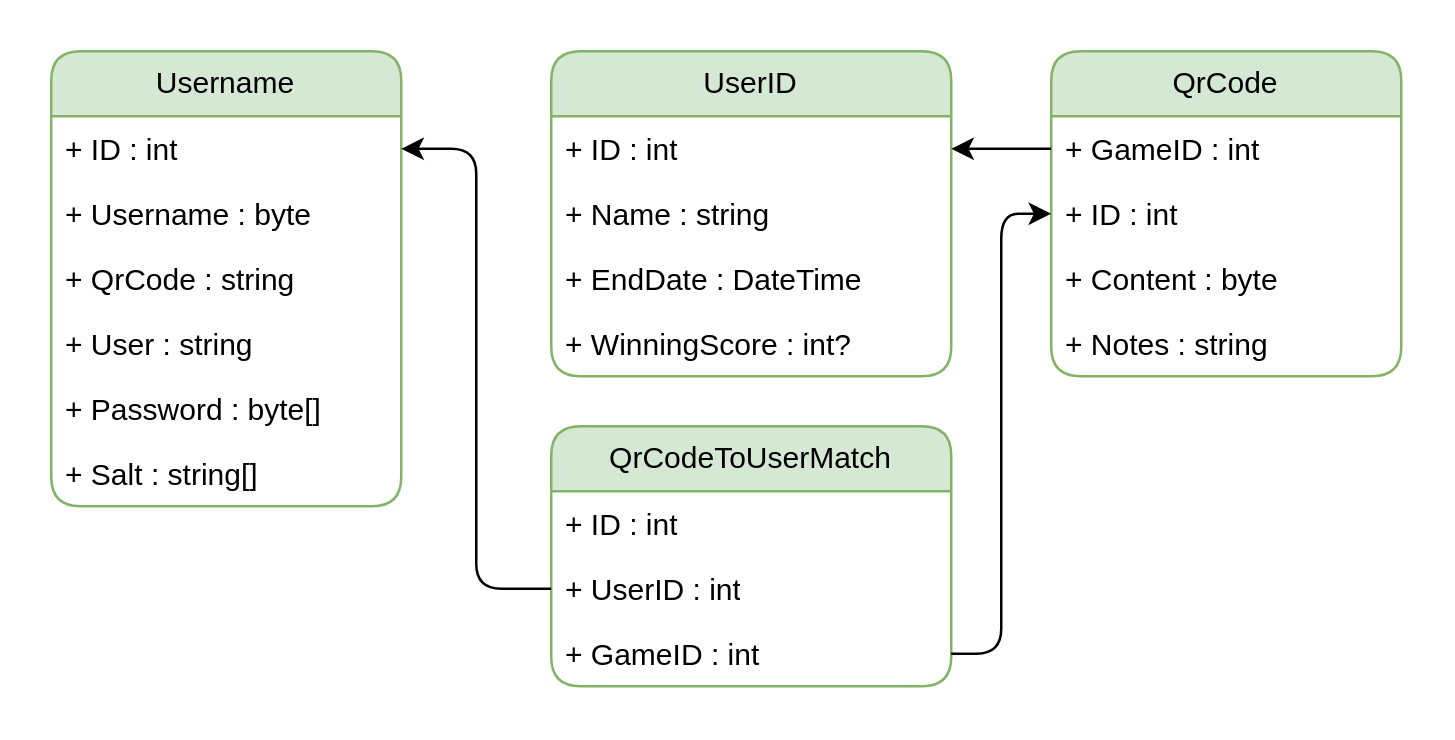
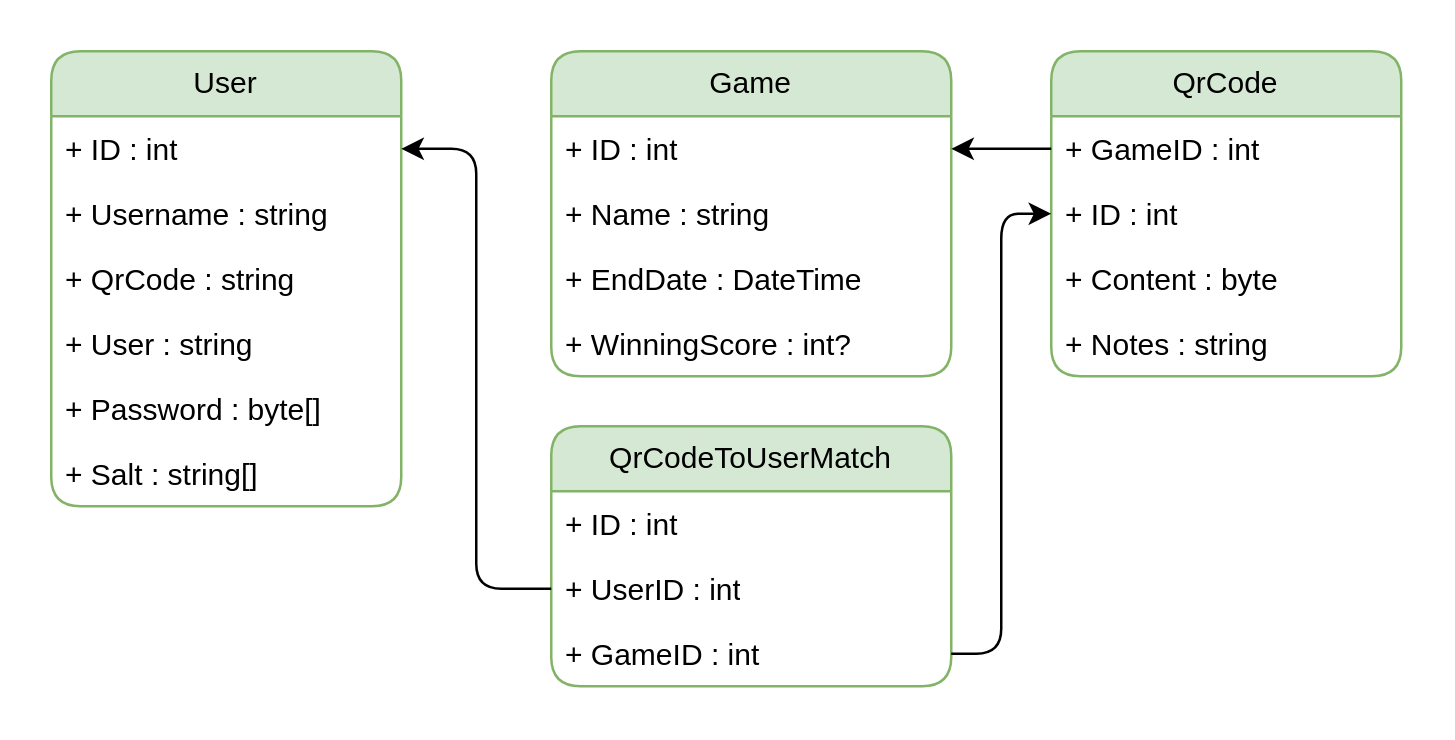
node "Username": label "Username" -> "User"
node "UserID": label "UserID" -> "Game"
node "+ Username : byte": label "+ Username : byte" -> "+ Username : string"
